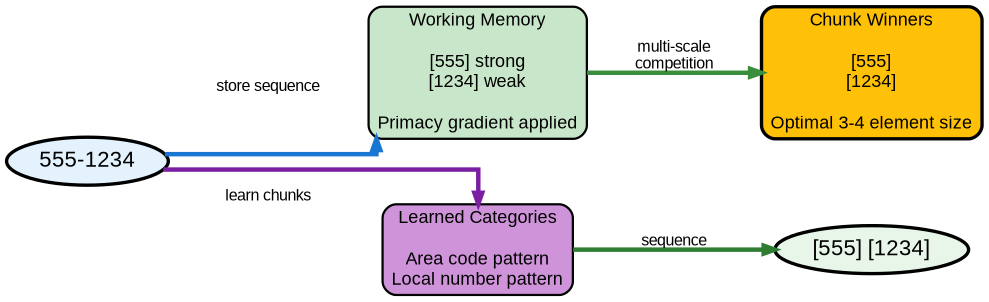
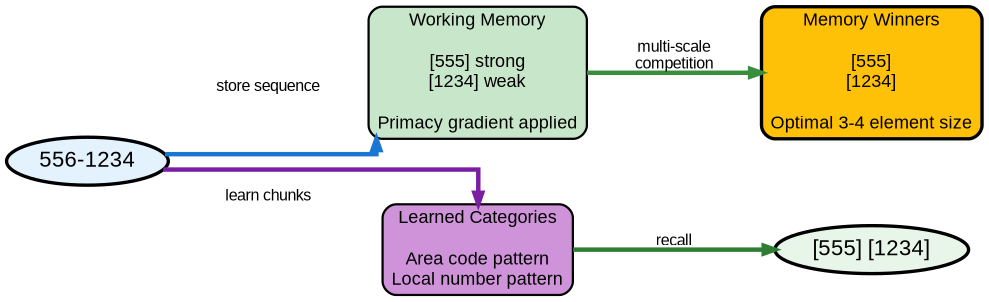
node "Chunk Winners [555] [1234] Optimal 3-4 element size": label "Chunk Winners [555] [1234] Optimal 3-4 element size" -> "Memory Winners [555] [1234] Optimal 3-4 element size"
node "555-1234": label "555-1234" -> "556-1234"
edge "Learned Categories Area code pattern Local number pattern" -> "[555] [1234]": label "sequence" -> "recall"
